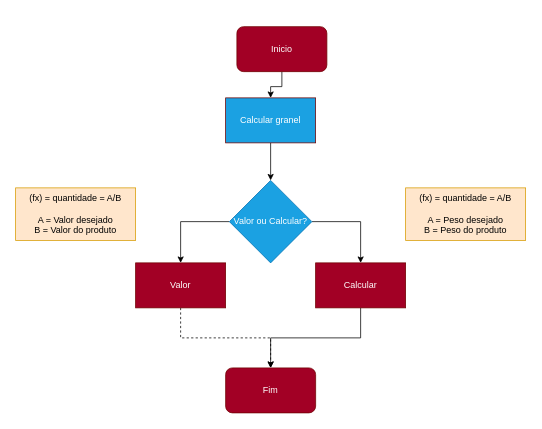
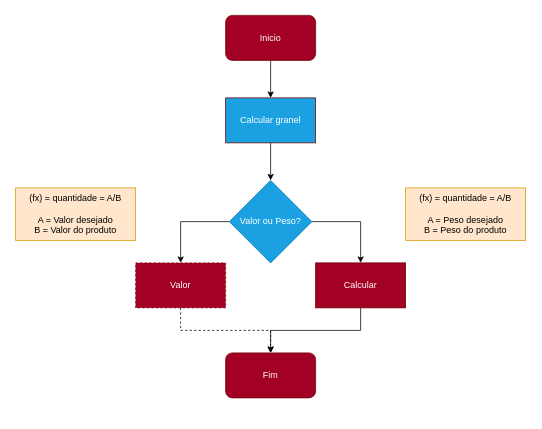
node "Inicio": moved (282, 49) -> (270, 38)
node "Valor ou Calcular?": label "Valor ou Calcular?" -> "Valor ou Peso?"
node "Valor": style solid -> dashed
node "Fim": moved (270, 390) -> (270, 375)
